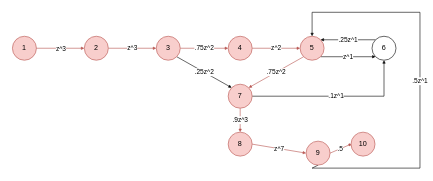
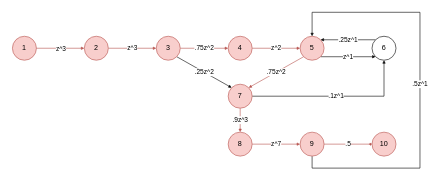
node "10": moved (363, 144) -> (384, 144)
node "9": moved (318, 153) -> (312, 144)
